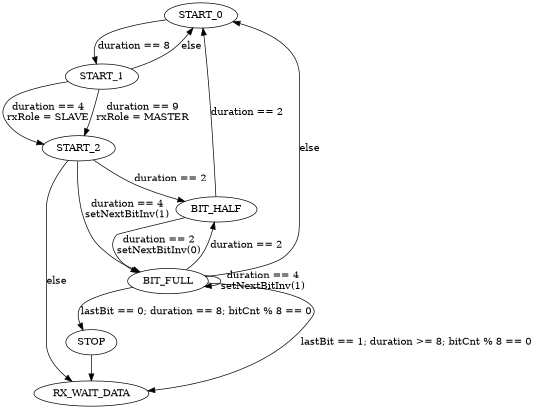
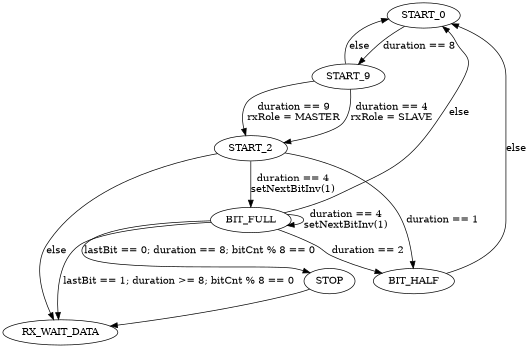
node "START_1": label "START_1" -> "START_9"
edge "BIT_HALF" -> "START_0": label "duration == 2" -> "else"
edge "START_2" -> "BIT_HALF": label "duration == 2" -> "duration == 1"
edge "BIT_HALF" -> "BIT_FULL": removed, label "duration == 2 setNextBitInv(0)"
